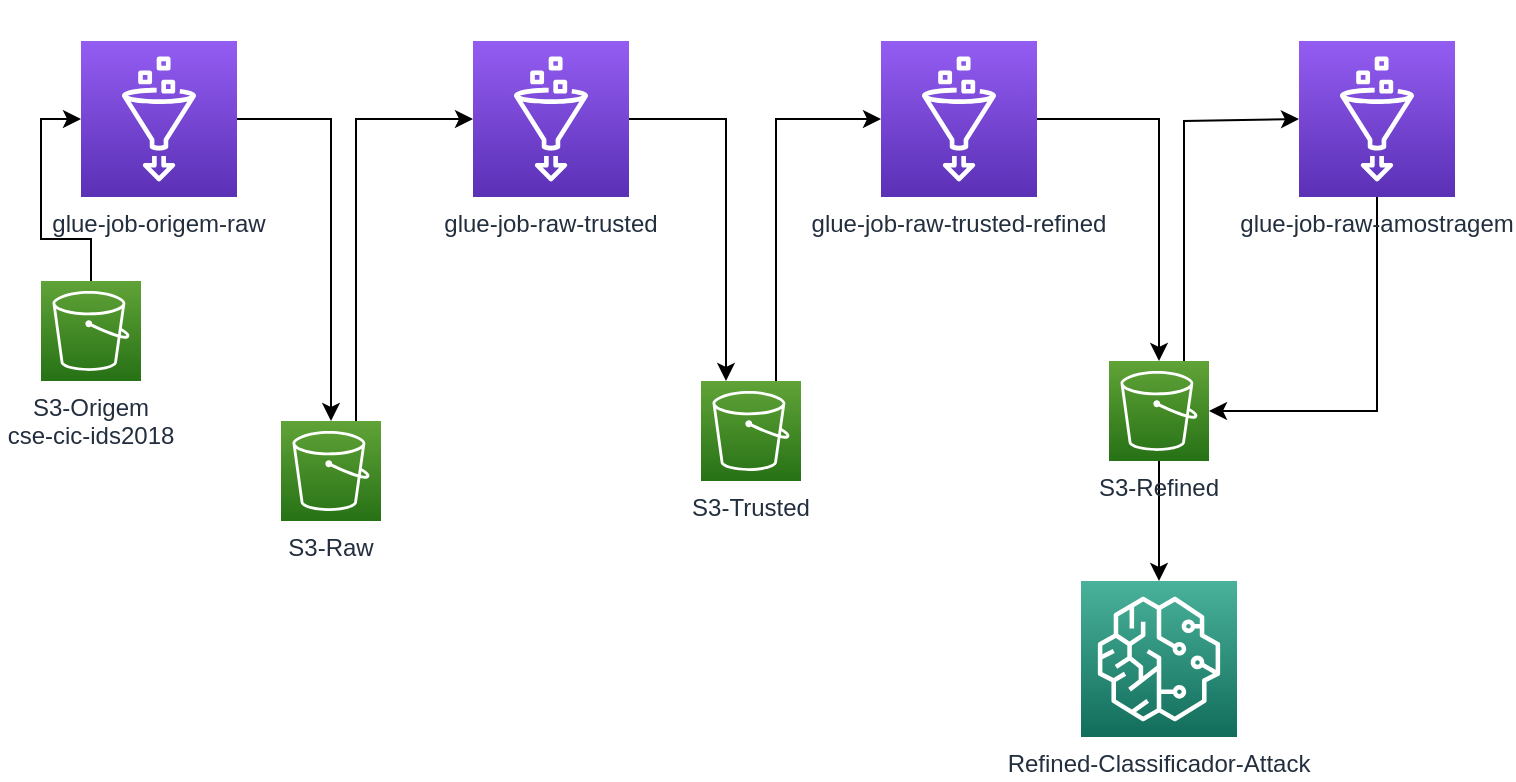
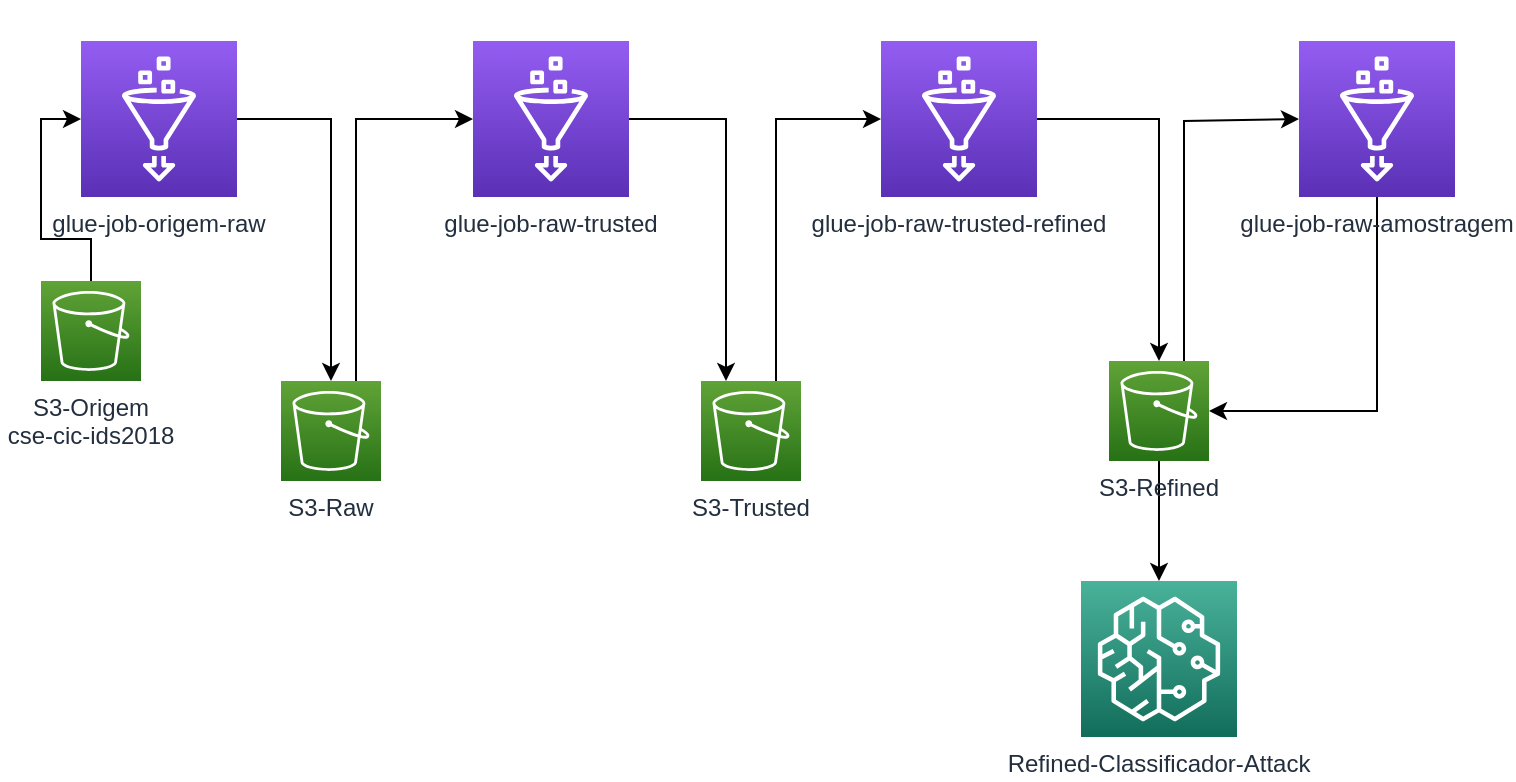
node "S3-Raw": moved (331, 471) -> (331, 431)
